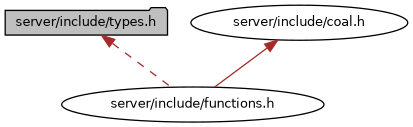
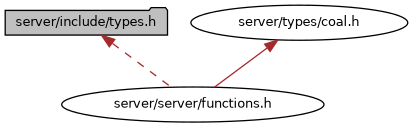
node "server/include/coal.h": label "server/include/coal.h" -> "server/types/coal.h"
node "server/include/functions.h": label "server/include/functions.h" -> "server/server/functions.h"
